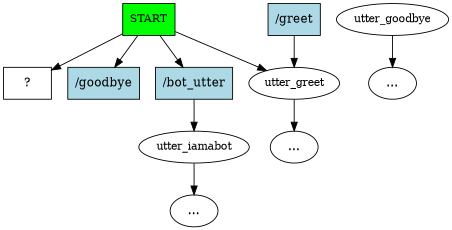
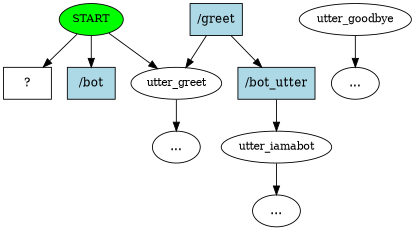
node "START": shape box -> ellipse
edge "START" -> "/bot_utter": now "/greet" -> "/bot_utter"
node "/goodbye": label "/goodbye" -> "/bot"
